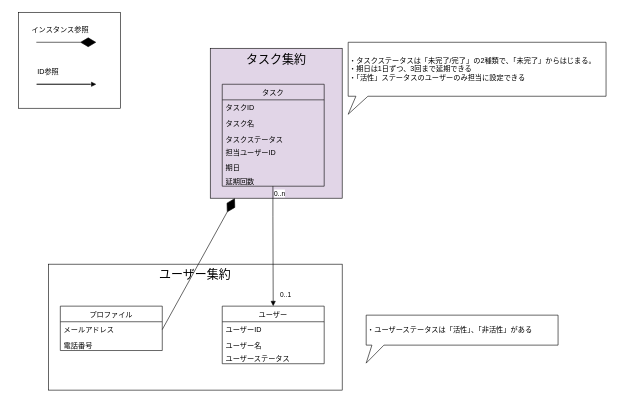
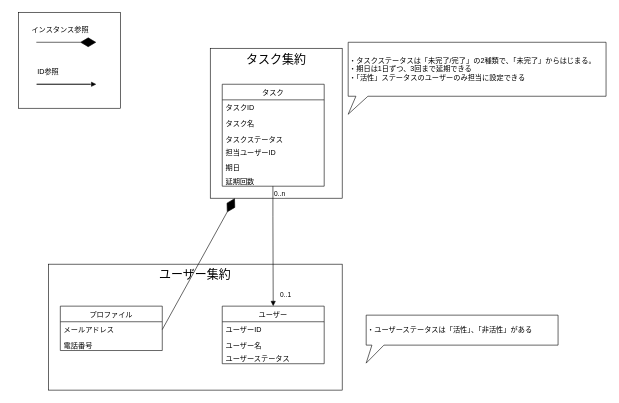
node "タスク集約": fillcolor #e1d5e7 -> #ffffff
